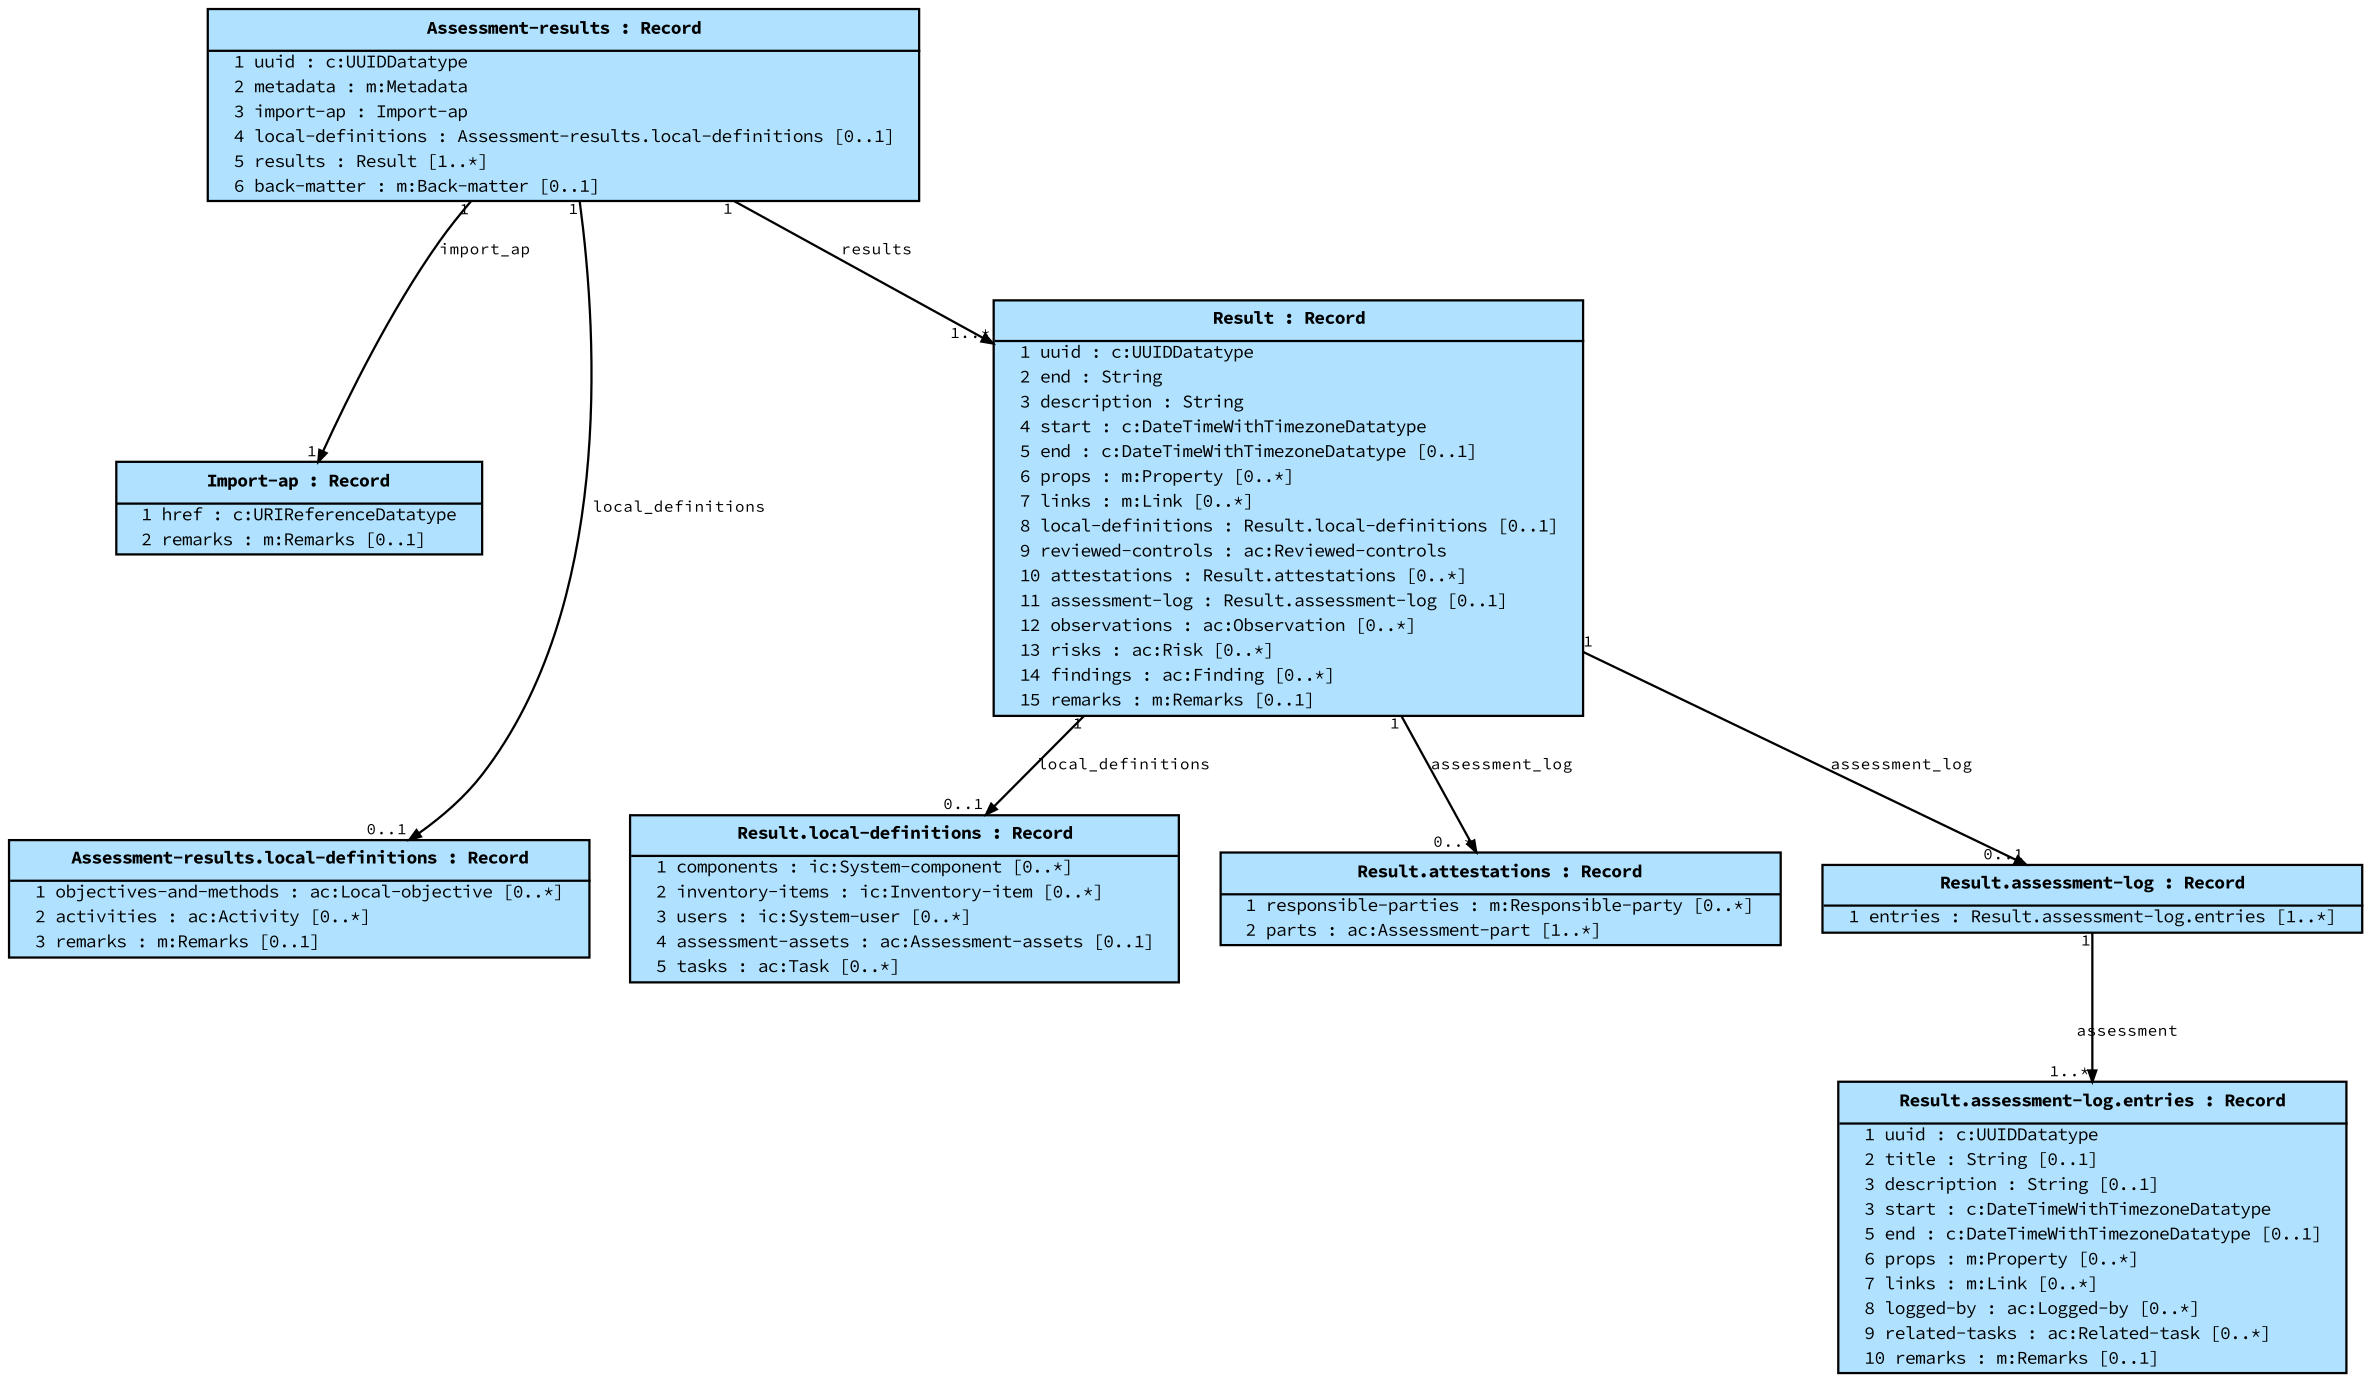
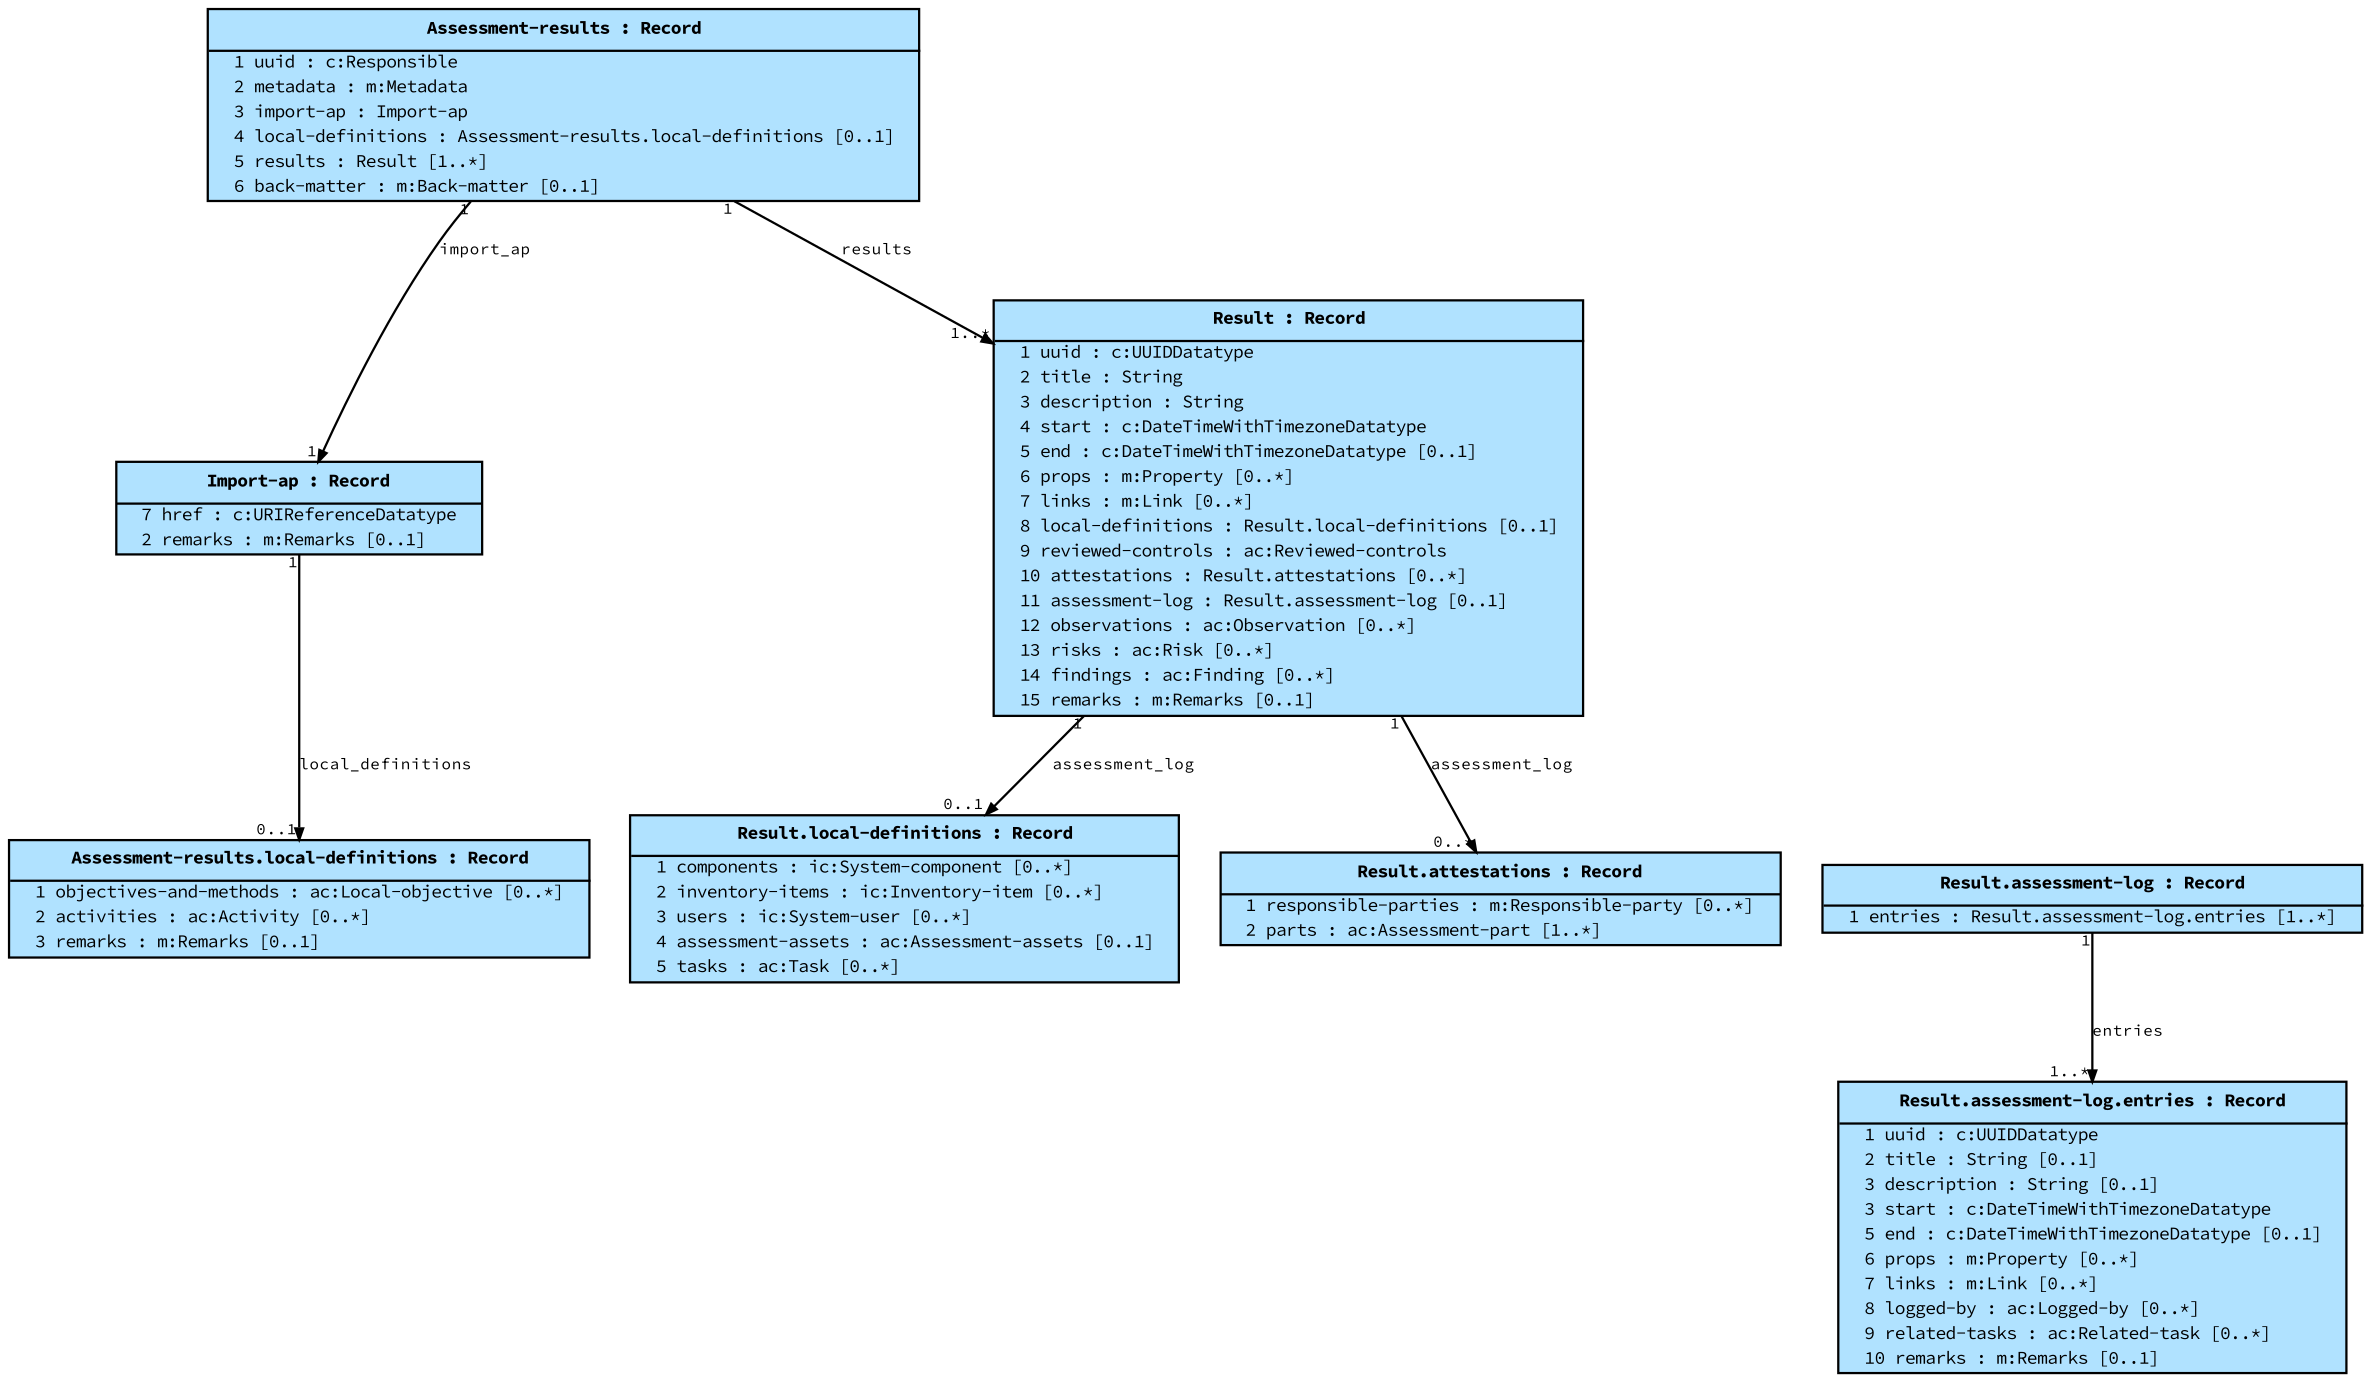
node "Assessment-results : Record": text "1 uuid : c:UUIDDatatype" -> "1 uuid : c:Responsible"
node "Result : Record": text "2 end : String" -> "2 title : String"
node "Import-ap : Record": text "1 href : c:URIReferenceDatatype" -> "7 href : c:URIReferenceDatatype"
edge "Assessment-results : Record" -> "Assessment-results.local-definitions : Record": now "Import-ap : Record" -> "Assessment-results.local-definitions : Record"
edge "Result : Record" -> "Result.assessment-log : Record": removed, label "assessment_log"
edge "Result : Record" -> "Result.local-definitions : Record": label "local_definitions" -> "assessment_log"
edge "Result.assessment-log : Record" -> "Result.assessment-log.entries : Record": label "assessment" -> "entries"
